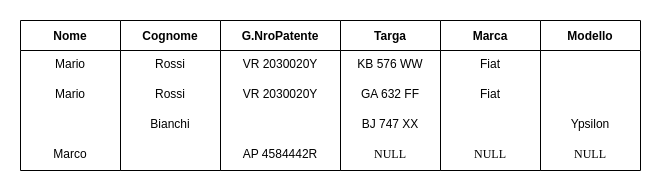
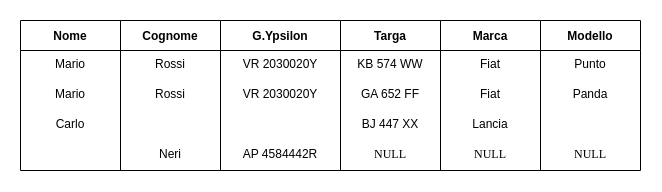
node "G.NroPatente": label "G.NroPatente" -> "G.Ypsilon"
node "KB 576 WW": label "KB 576 WW" -> "KB 574 WW"
node "Punto": added
node "GA 632 FF": label "GA 632 FF" -> "GA 652 FF"
node "Panda": added
node "BJ 747 XX": label "BJ 747 XX" -> "BJ 447 XX"
node "Carlo": added
node "Bianchi": removed
node "Lancia": added
node "Ypsilon": removed
node "Marco": removed
node "Neri": added
